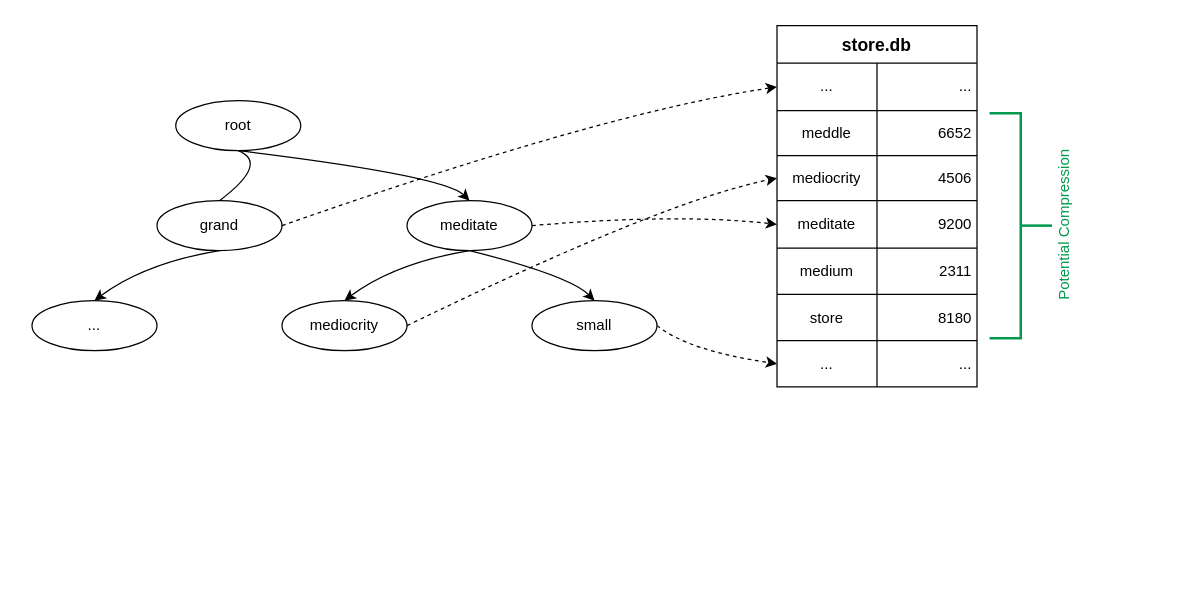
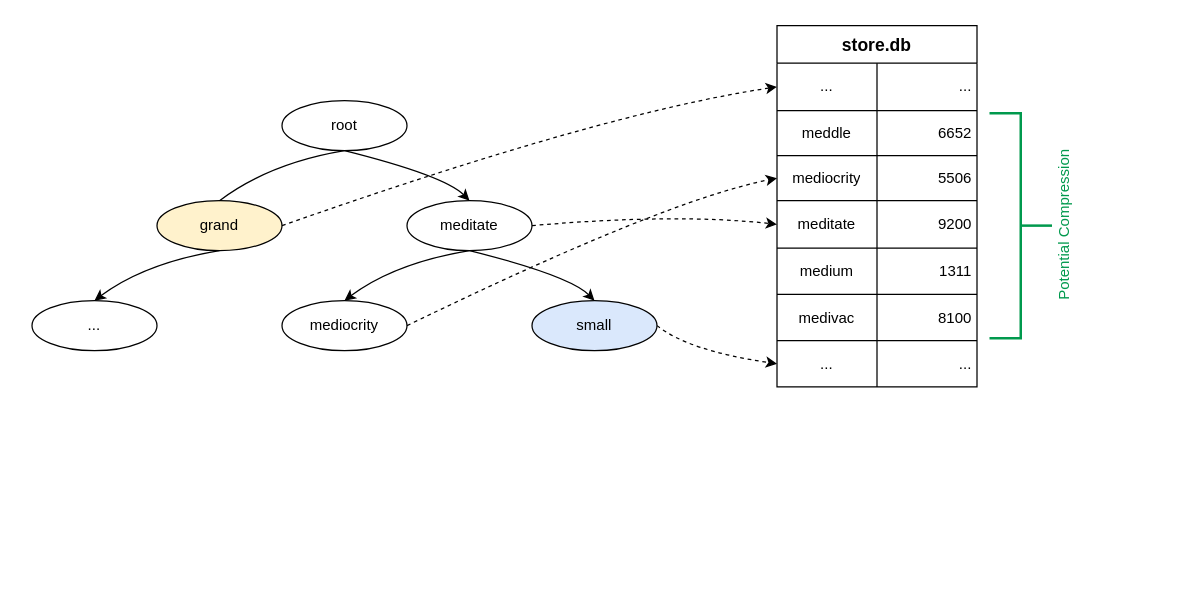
node "root": moved (238, 126) -> (344, 126)
node "4506": label "4506" -> "5506"
node "grand": fillcolor #ffffff -> #fff2cc
node "2311": label "2311" -> "1311"
node "store": label "store" -> "medivac"
node "8180": label "8180" -> "8100"
node "small": fillcolor #ffffff -> #dae8fc
